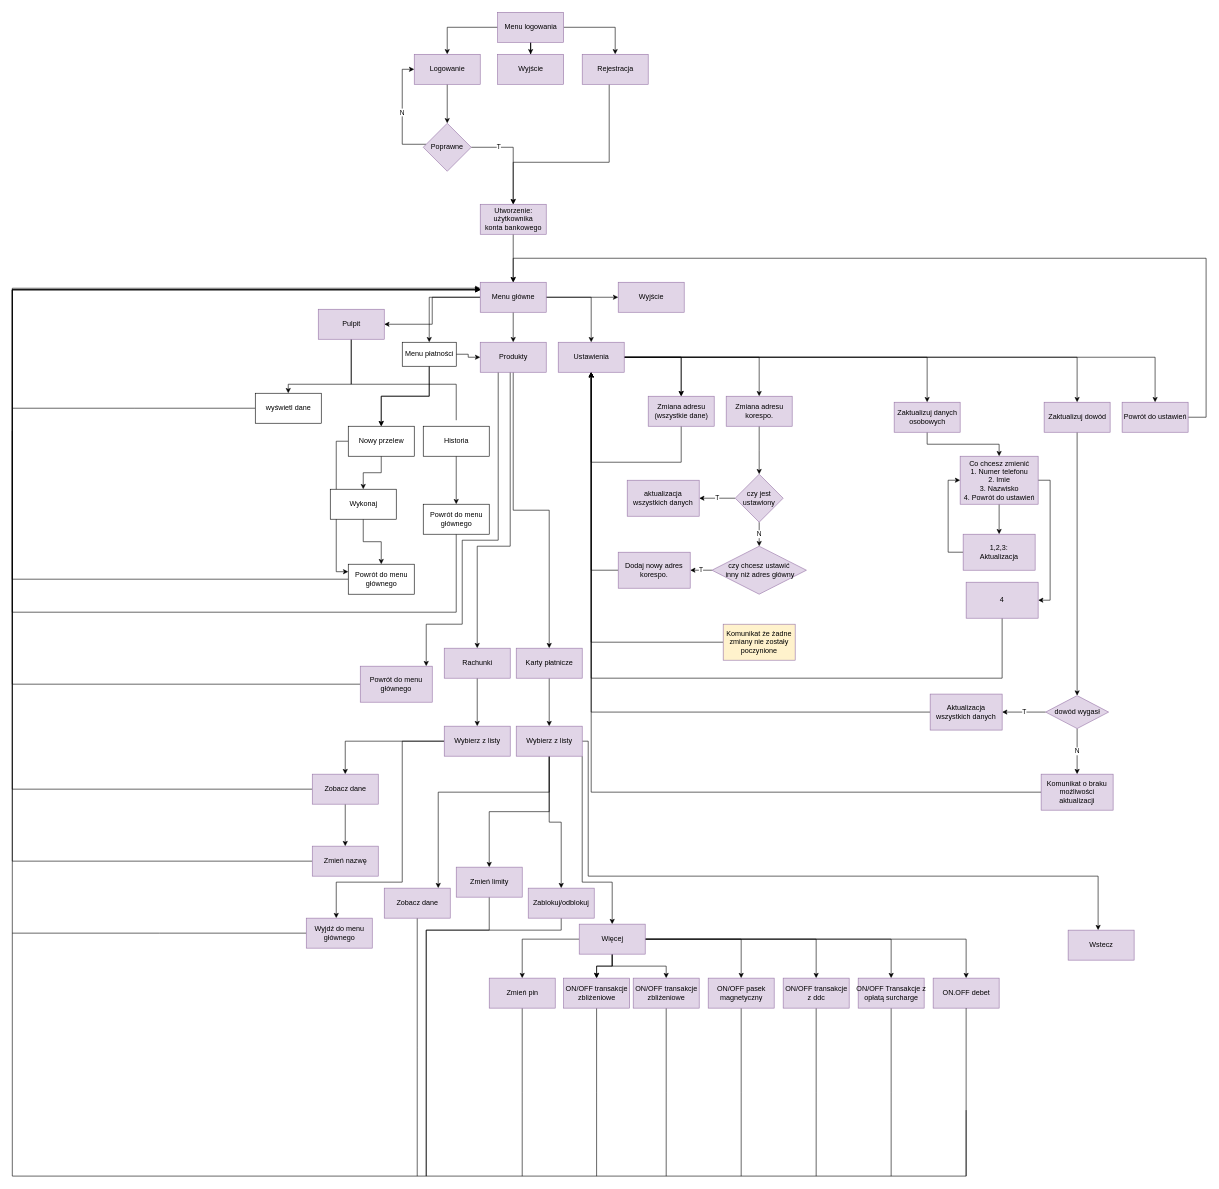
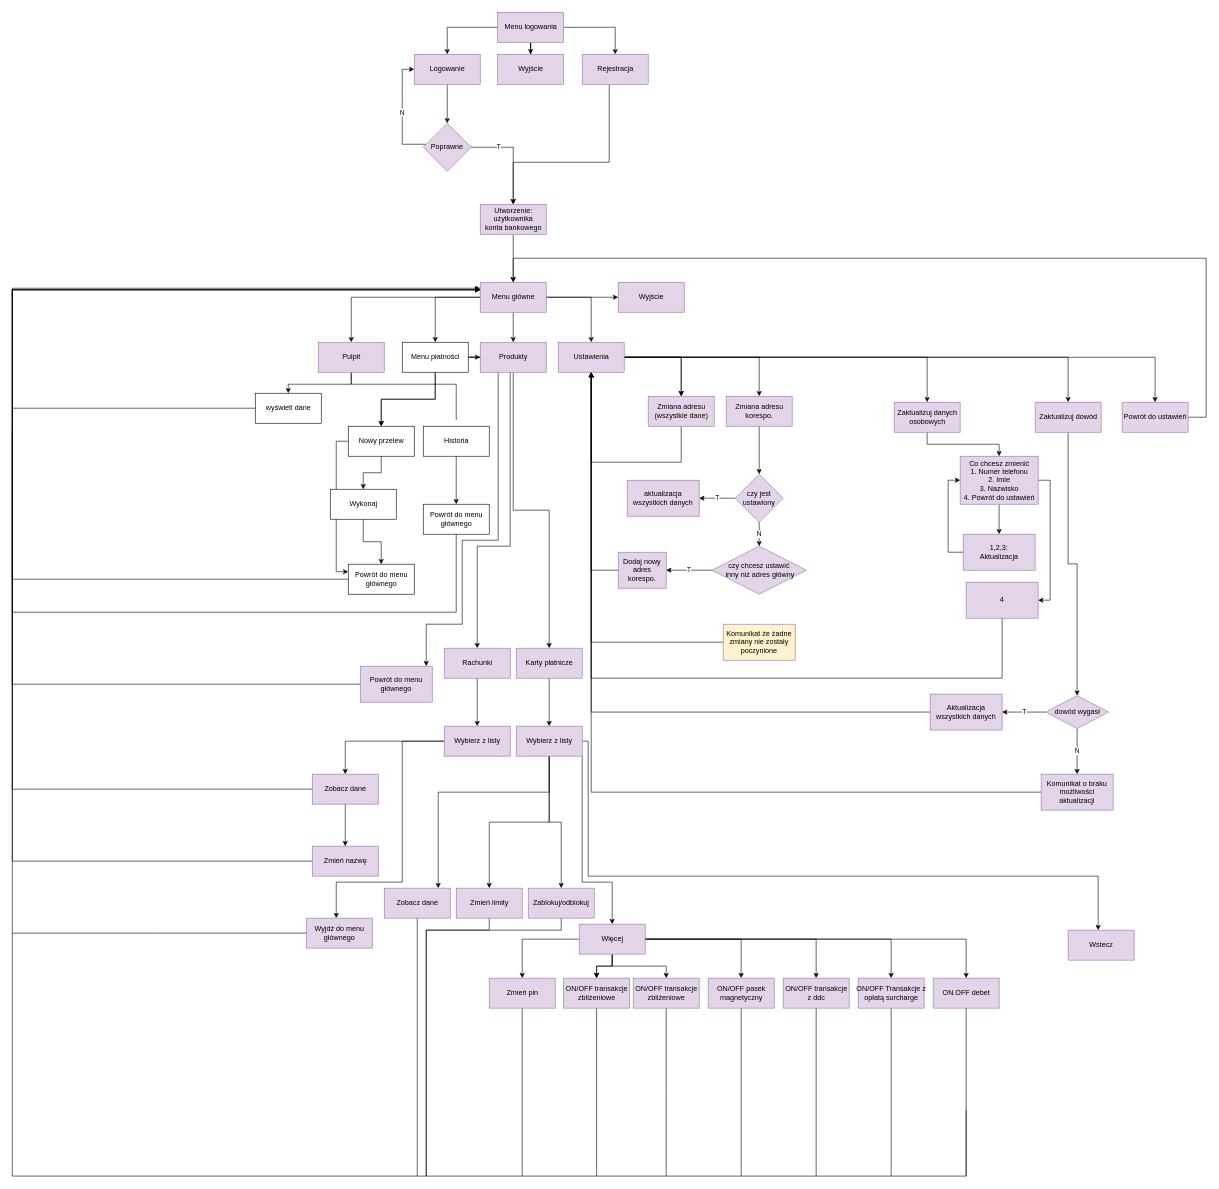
node "Pulpit": moved (351, 324) -> (351, 357)
node "Menu płatności": size 54x24 -> 66x30
node "Zaktualizuj dowód": moved (1077, 417) -> (1068, 417)
node "Dodaj nowy adres korespo.": size 72x36 -> 48x36
node "Zmień limity": moved (489, 882) -> (489, 903)
